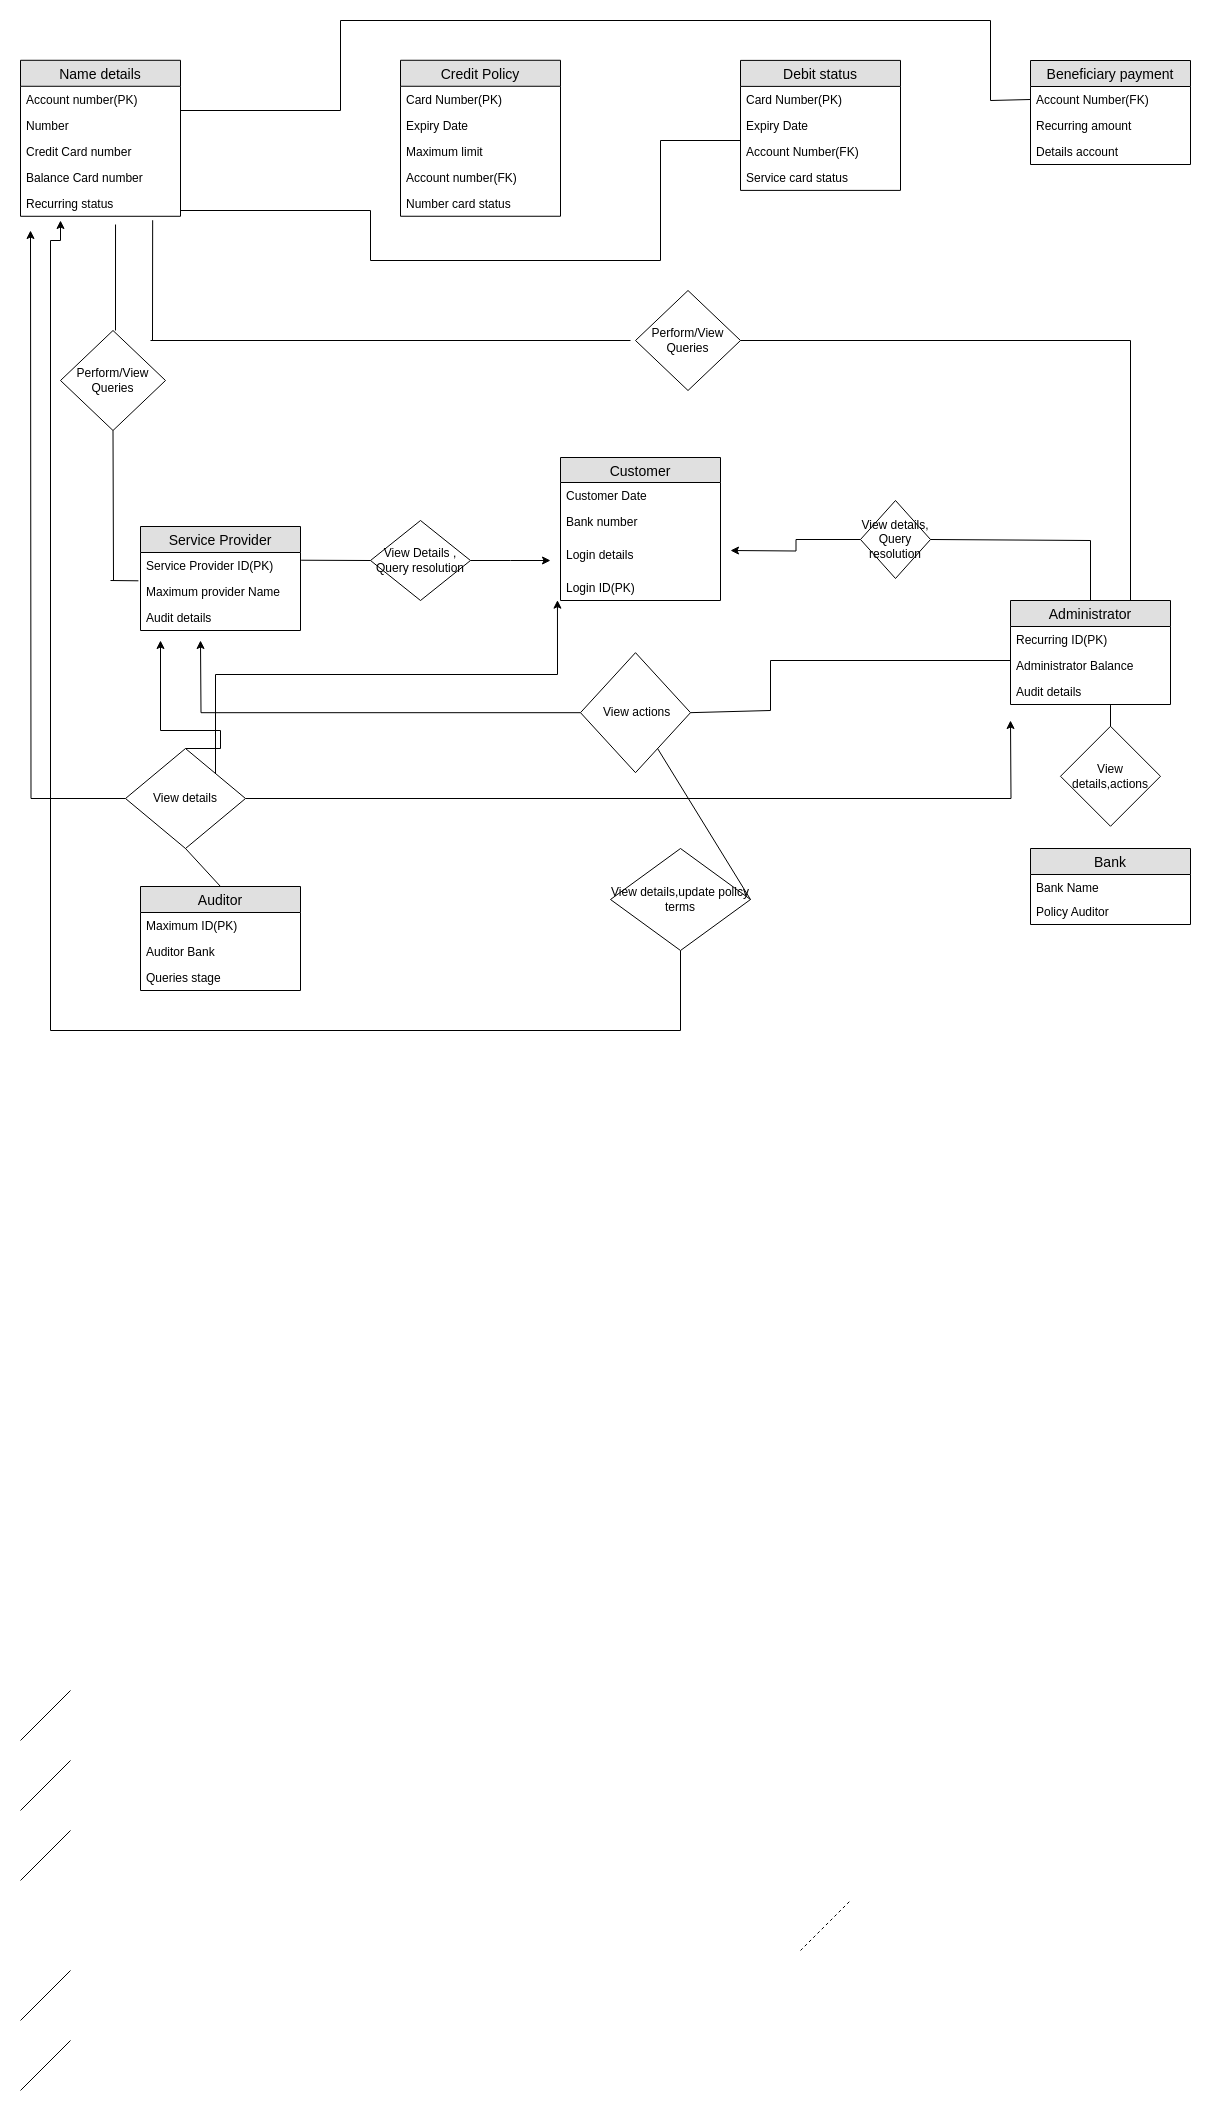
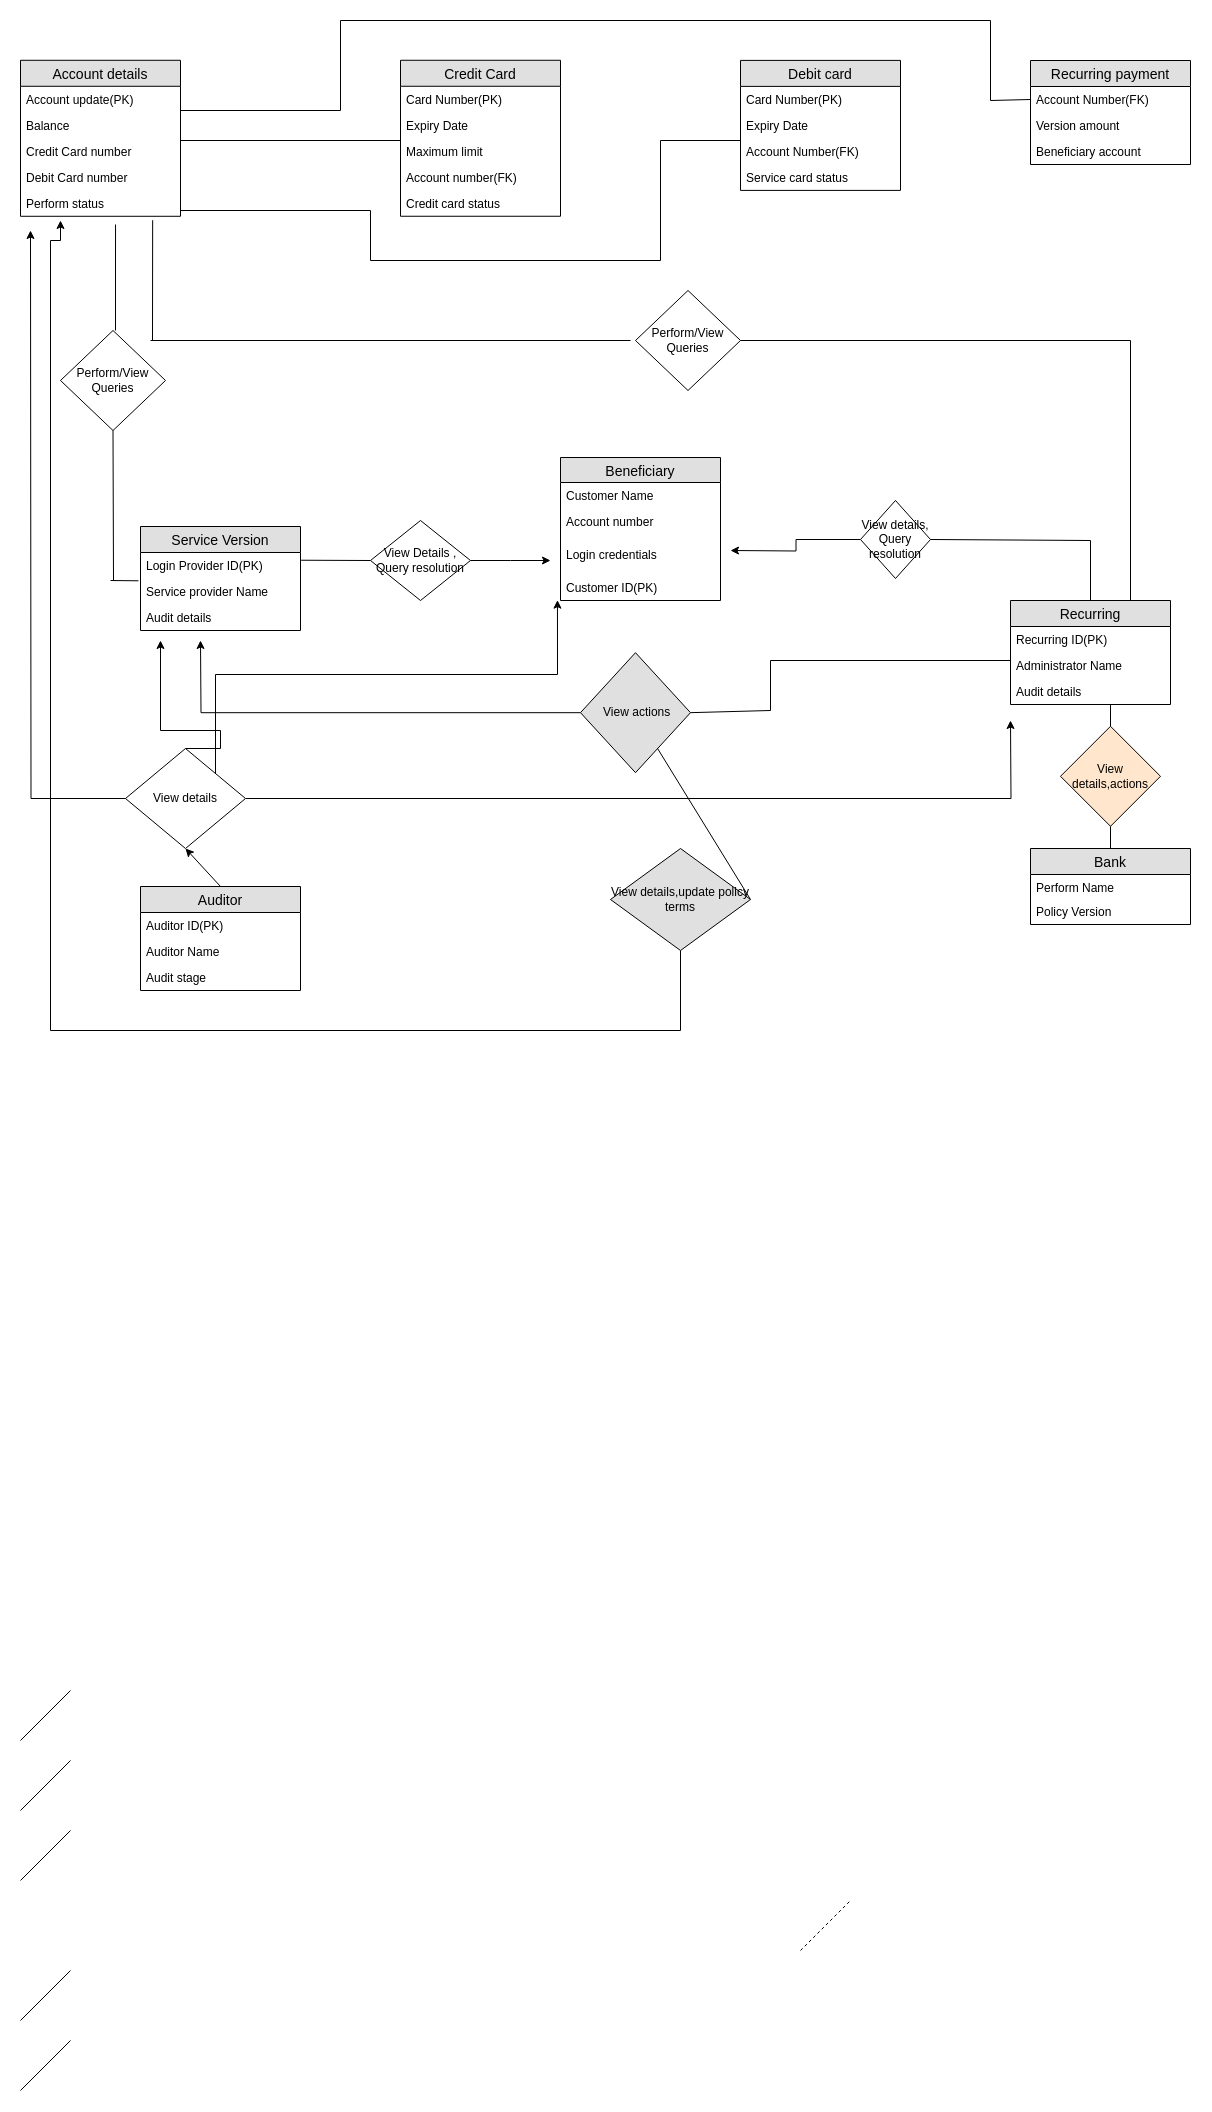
node "Name details": label "Name details" -> "Account details"
node "Credit Policy": label "Credit Policy" -> "Credit Card"
node "Debit status": label "Debit status" -> "Debit card"
node "Beneficiary payment": label "Beneficiary payment" -> "Recurring payment"
node "Account number(PK)": label "Account number(PK)" -> "Account update(PK)"
node "Number": label "Number" -> "Balance"
node "Recurring amount": label "Recurring amount" -> "Version amount"
edge "Maximum limit" -- "Credit Card number": added
node "Details account": label "Details account" -> "Beneficiary account"
node "Balance Card number": label "Balance Card number" -> "Debit Card number"
node "Recurring status": label "Recurring status" -> "Perform status"
node "Number card status": label "Number card status" -> "Credit card status"
node "Customer": label "Customer" -> "Beneficiary"
node "Customer Date": label "Customer Date" -> "Customer Name"
node "Bank number": label "Bank number" -> "Account number"
node "Service Provider": label "Service Provider" -> "Service Version"
node "Login details": label "Login details" -> "Login credentials"
node "Service Provider ID(PK)": label "Service Provider ID(PK)" -> "Login Provider ID(PK)"
node "Login ID(PK)": label "Login ID(PK)" -> "Customer ID(PK)"
node "Maximum provider Name": label "Maximum provider Name" -> "Service provider Name"
node "Administrator": label "Administrator" -> "Recurring"
node "Administrator Balance": label "Administrator Balance" -> "Administrator Name"
node "View actions": fillcolor #ffffff -> #e0e0e0
node "View details,actions": fillcolor #ffffff -> #ffe6cc
edge "View details,actions" -- "Bank": added
edge "View details" -- "Auditor": arrowhead none -> classic
node "Bank Name": label "Bank Name" -> "Perform Name"
node "View details,update policy terms": fillcolor #ffffff -> #e0e0e0
node "Policy Auditor": label "Policy Auditor" -> "Policy Version"
node "Maximum ID(PK)": label "Maximum ID(PK)" -> "Auditor ID(PK)"
node "Auditor Bank": label "Auditor Bank" -> "Auditor Name"
node "Queries stage": label "Queries stage" -> "Audit stage"
